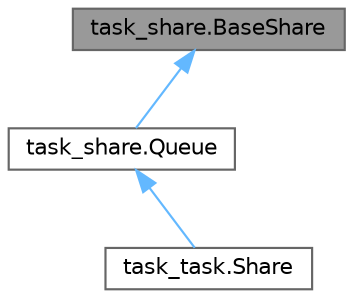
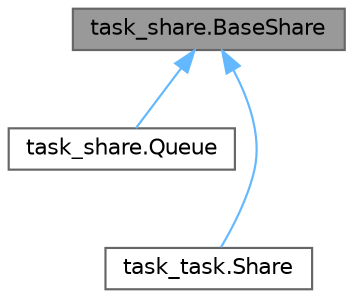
edge "task_task.Share" -> "task_share.Queue": now "task_task.Share" -> "task_share.BaseShare"
